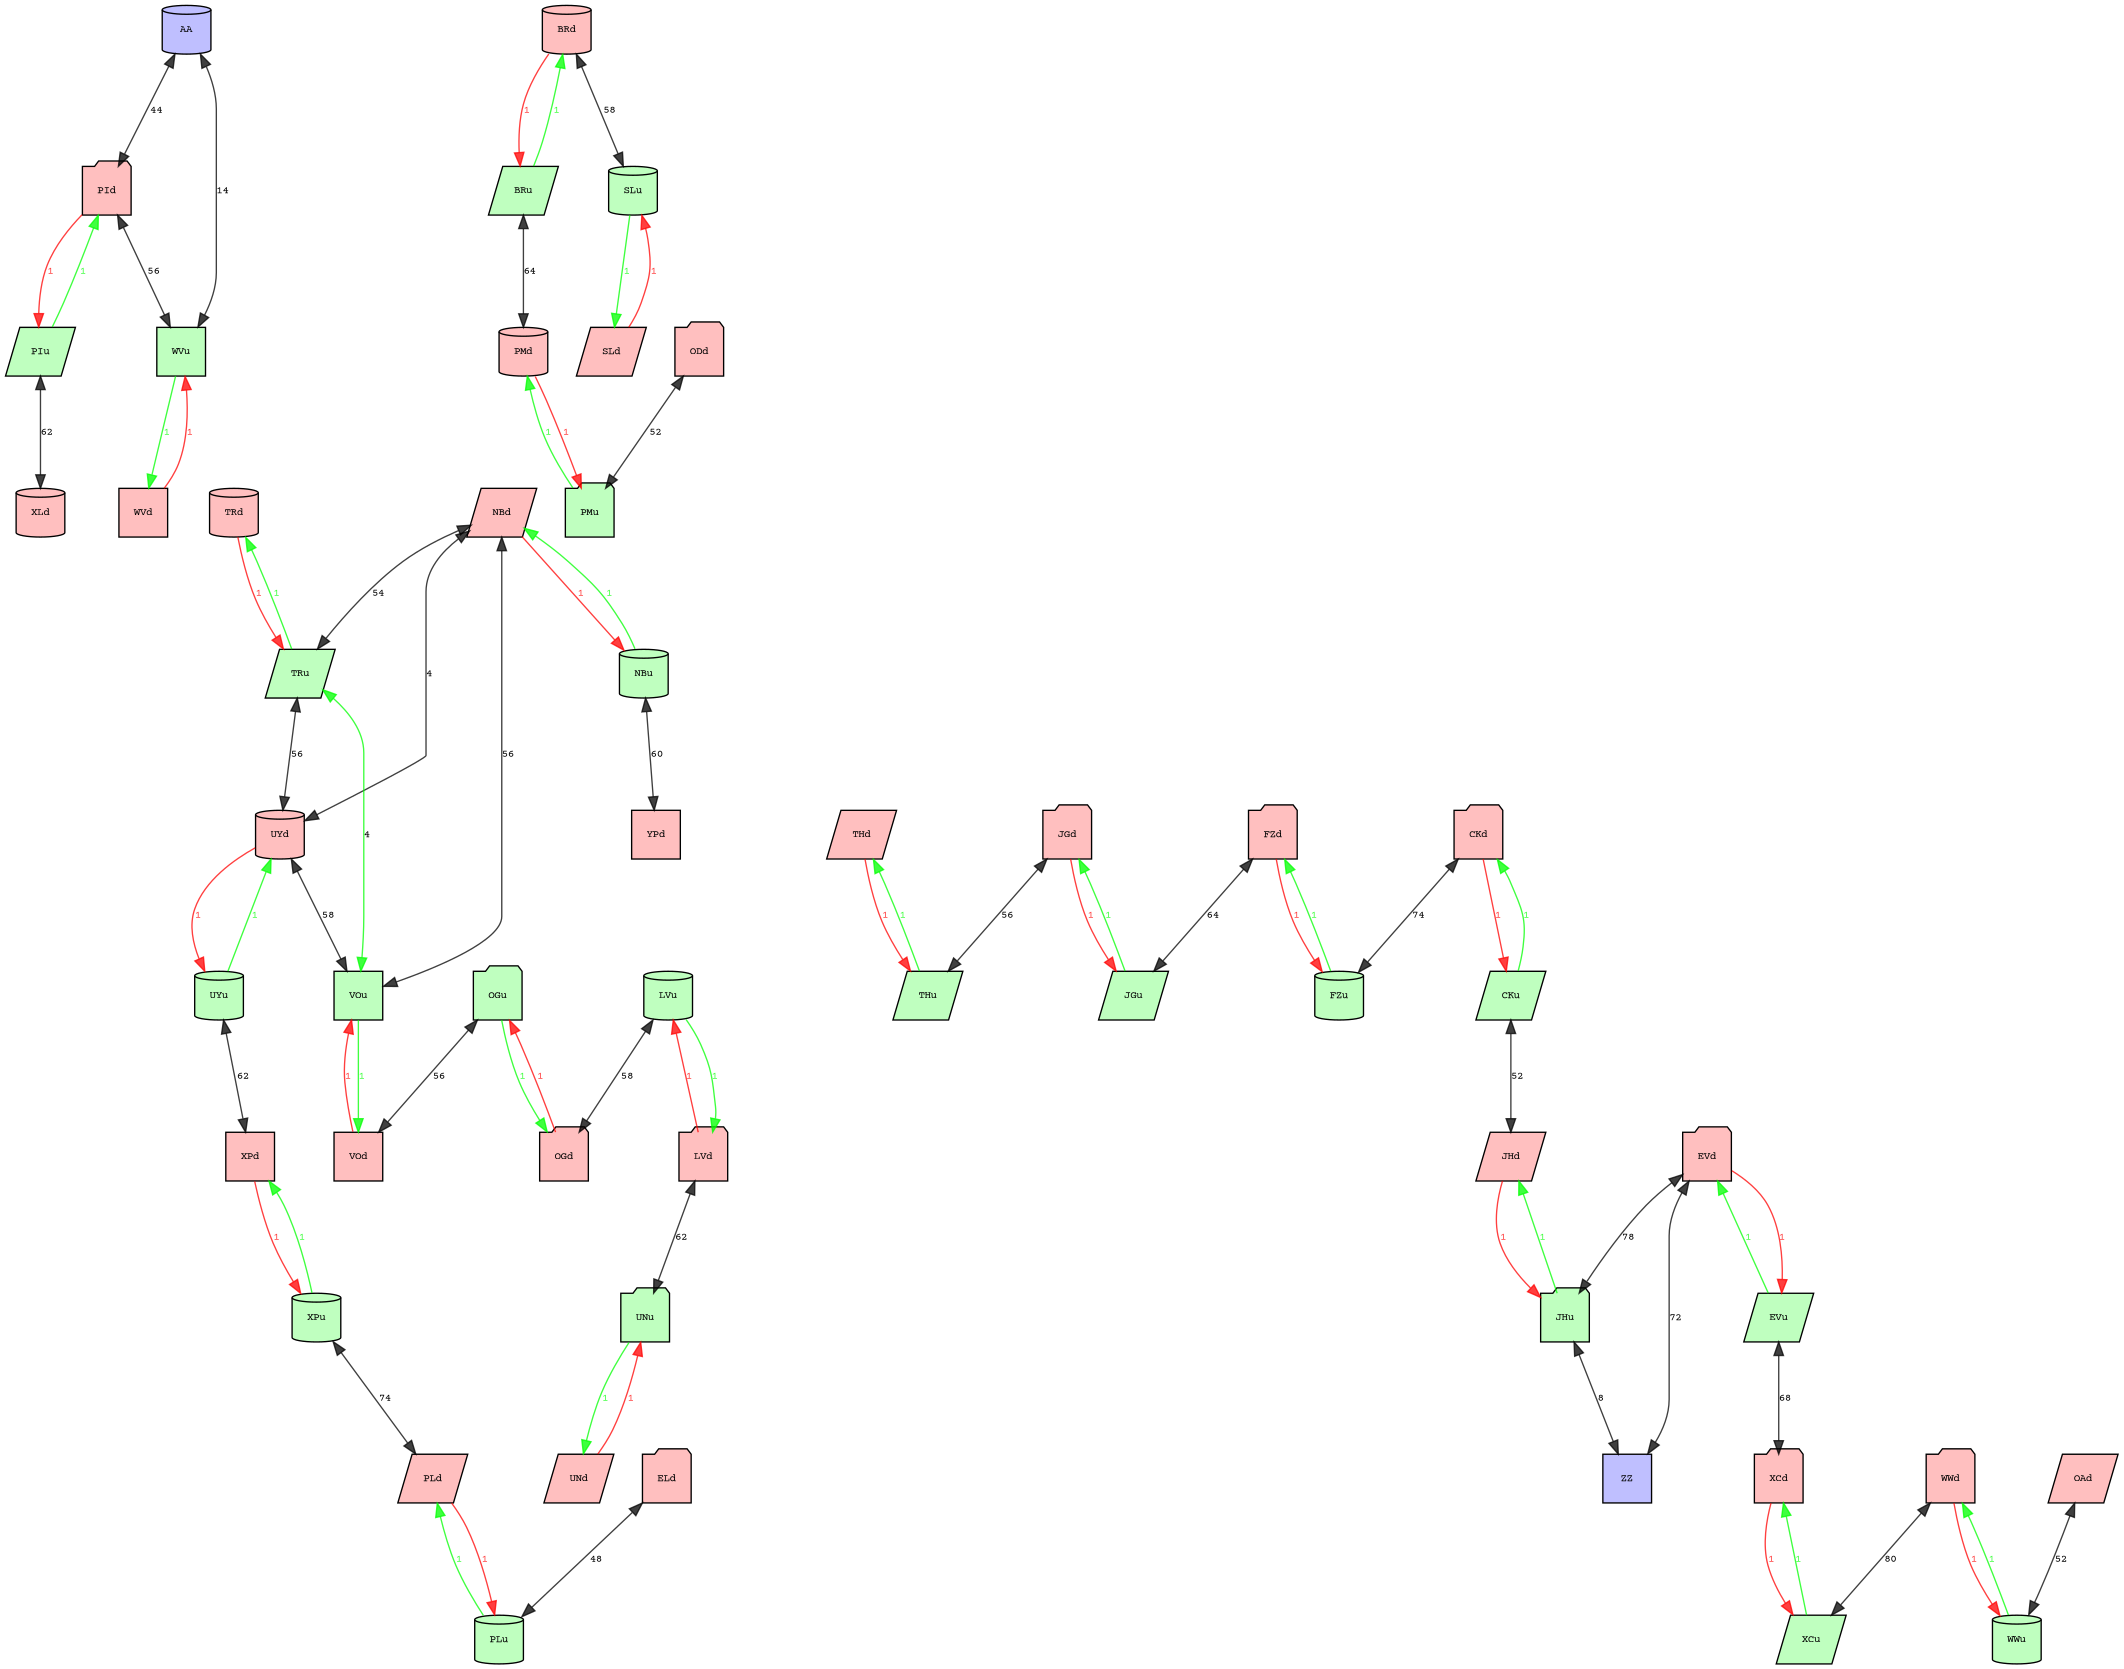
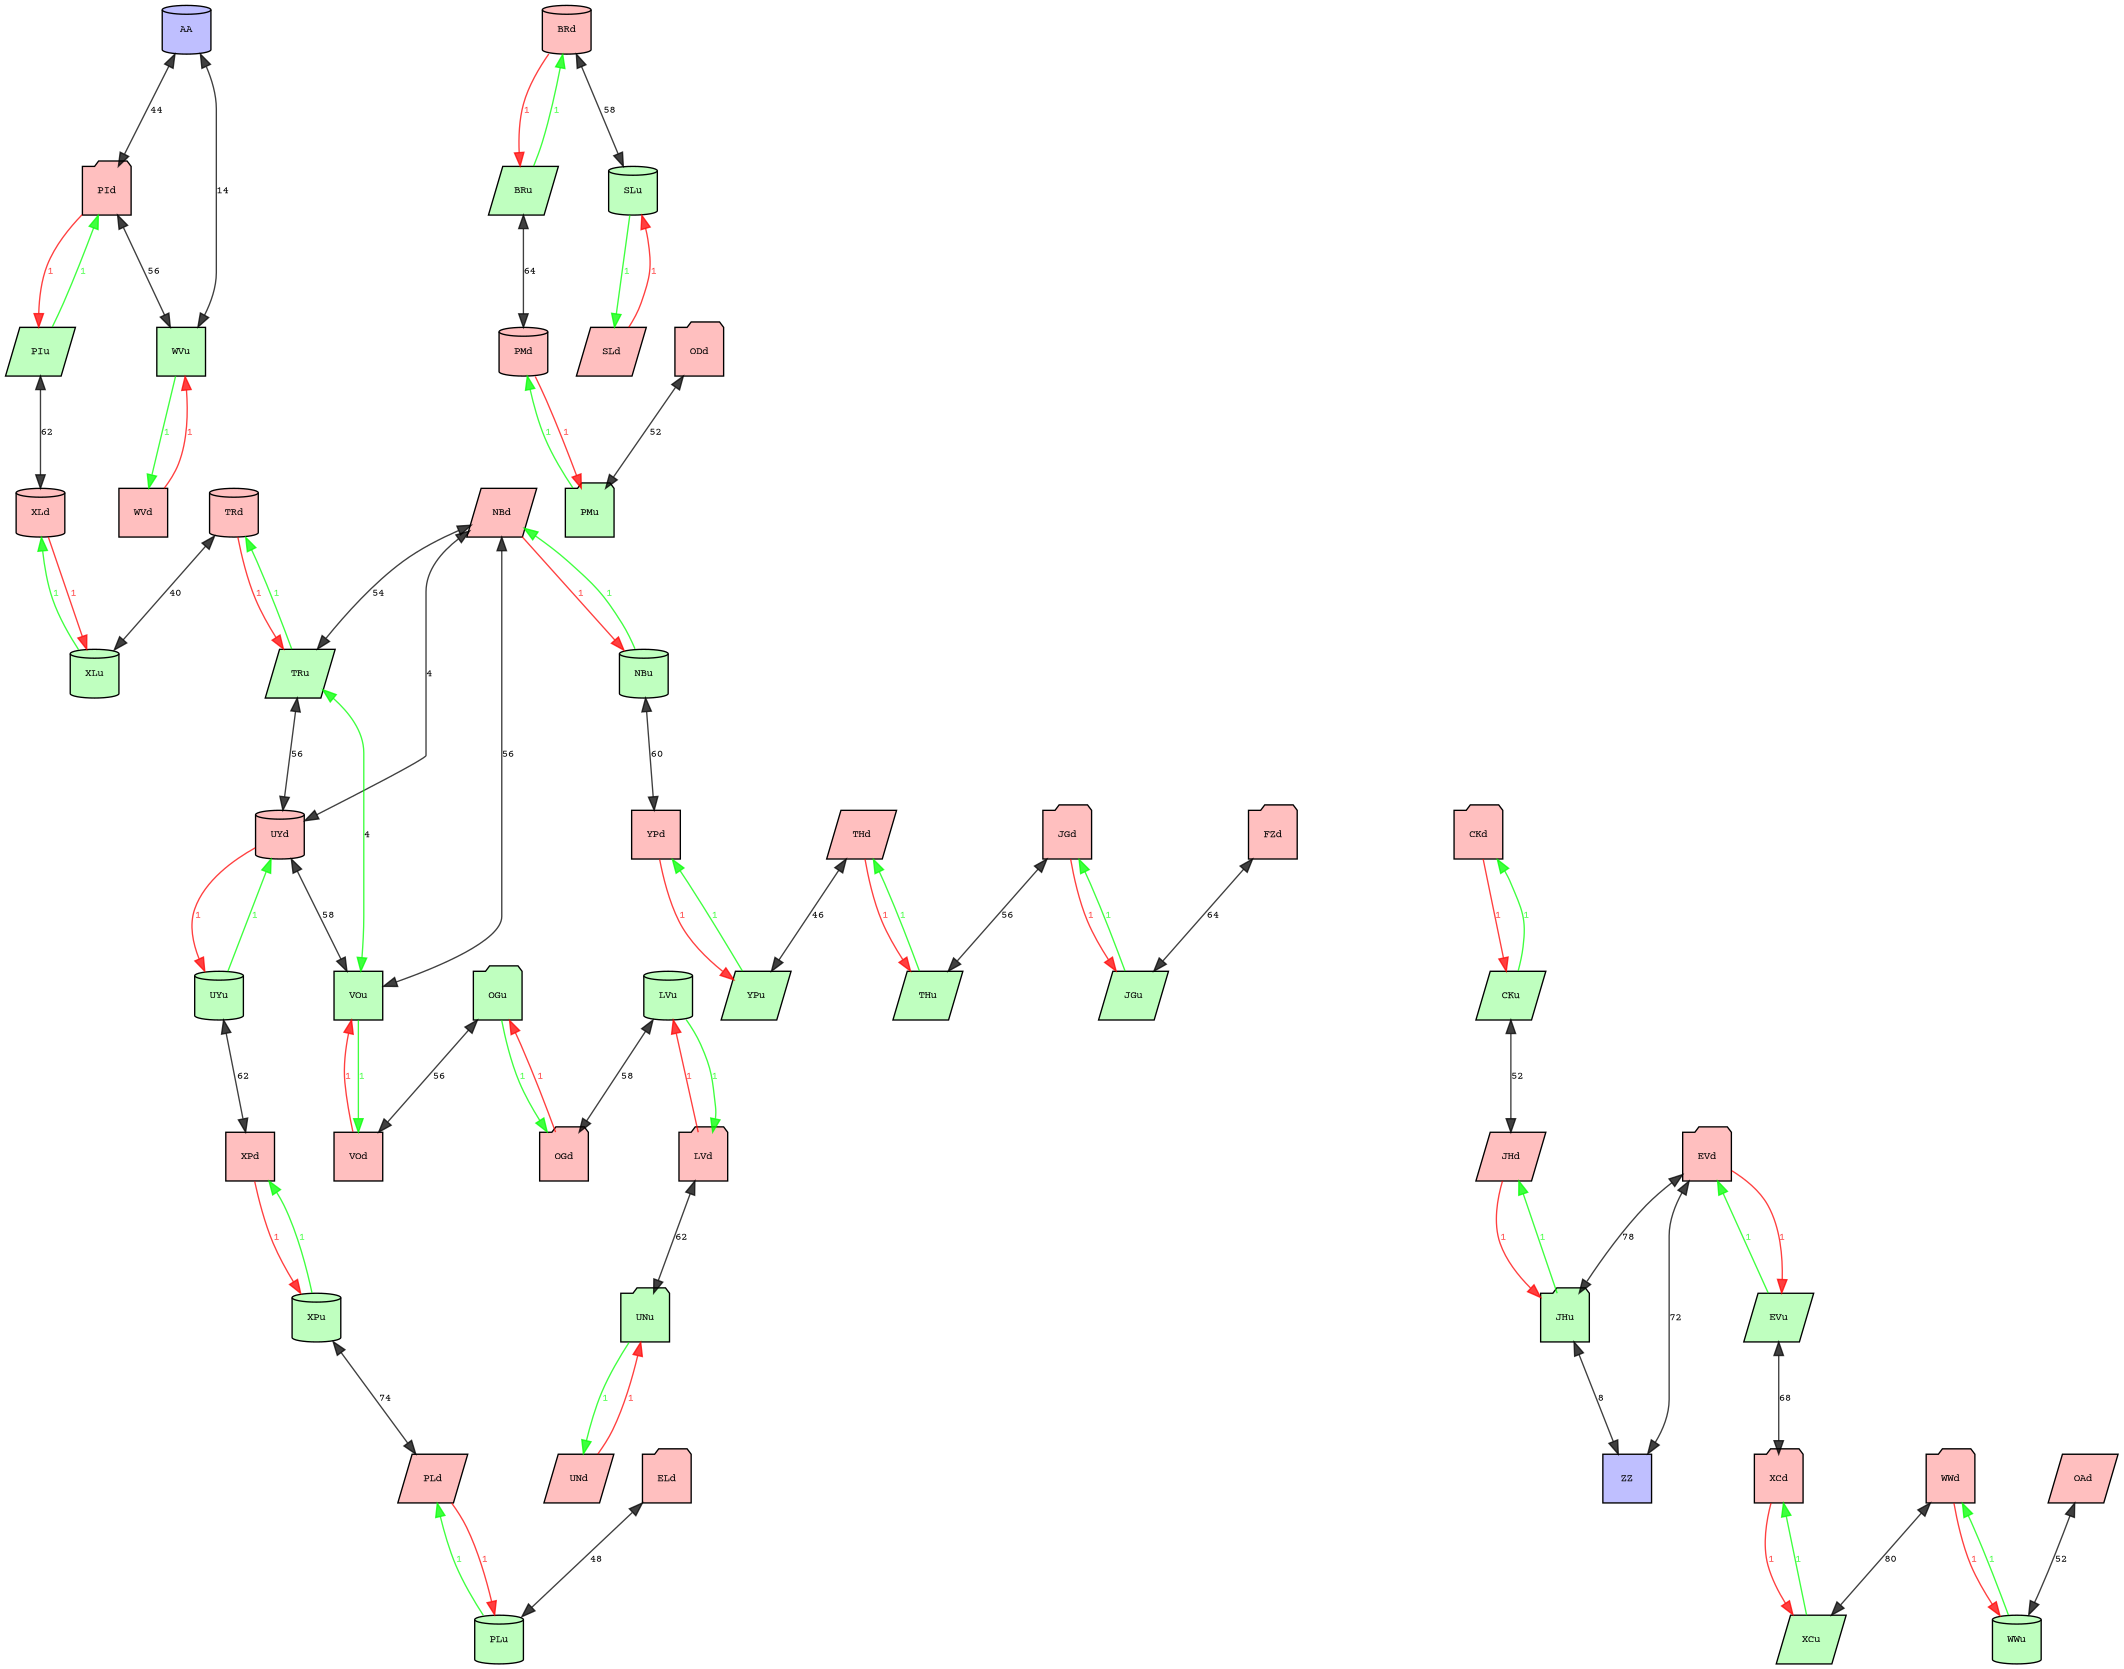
node "XLu": added
node "YPu": added
node "FZu": removed
